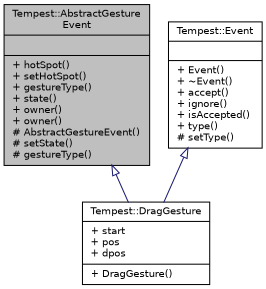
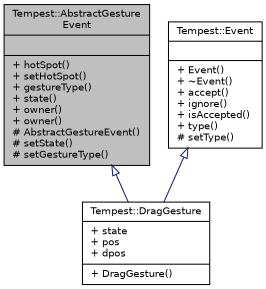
node "Tempest::AbstractGesture": text "# gestureType()" -> "# setGestureType()"
node "Tempest::DragGesture": text "+ start" -> "+ state"
